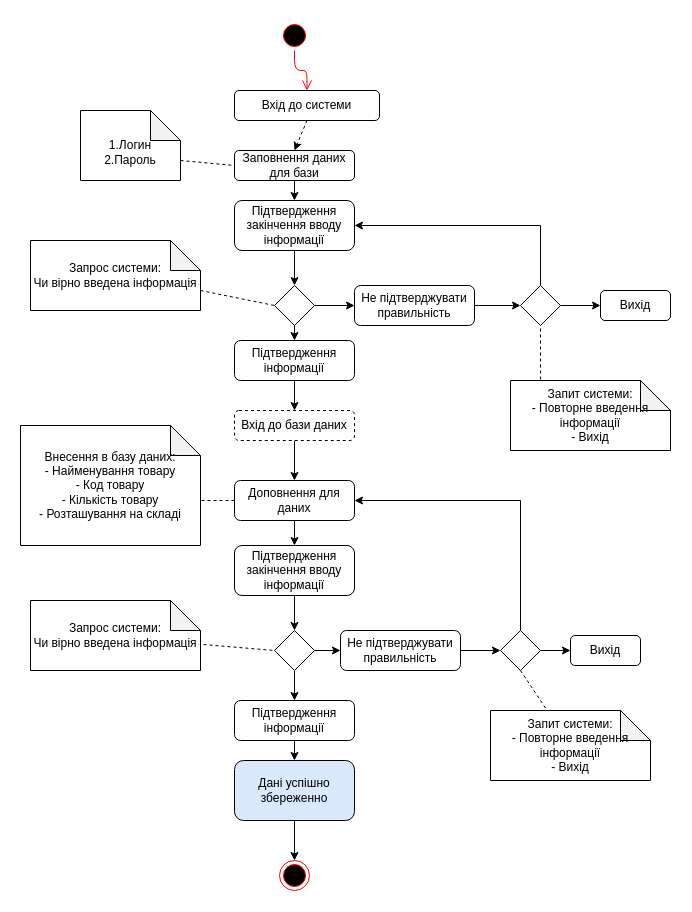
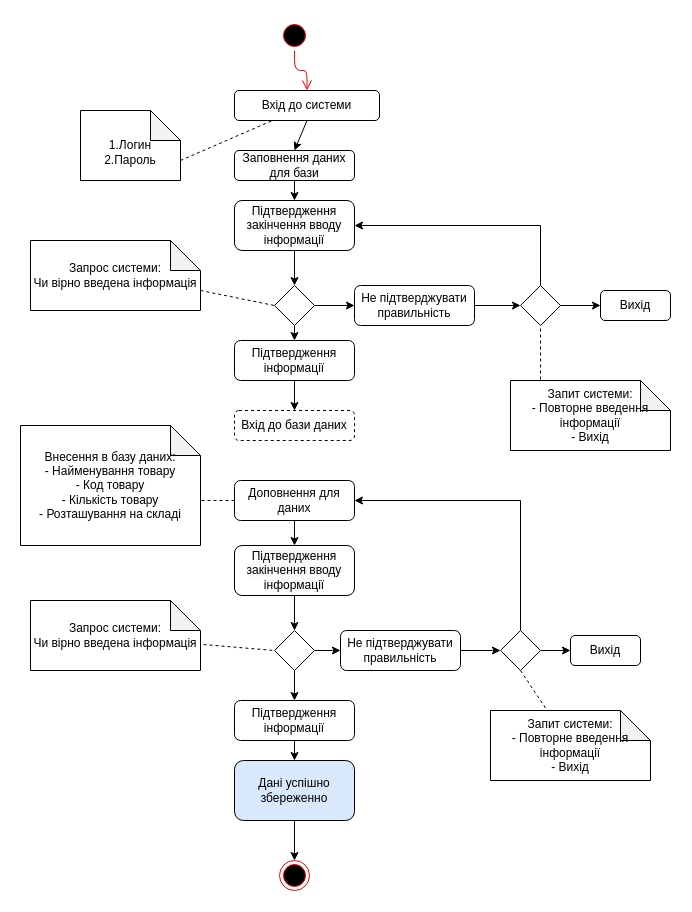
edge "Вхід до системи" -> "Заповнення даних для бази": style dashed -> solid
edge "1.Логин 2.Пароль" -- "Заповнення даних для бази": now "1.Логин 2.Пароль" -- "Вхід до системи"
edge "Вхід до бази даних" -> "Доповнення для даних": removed
